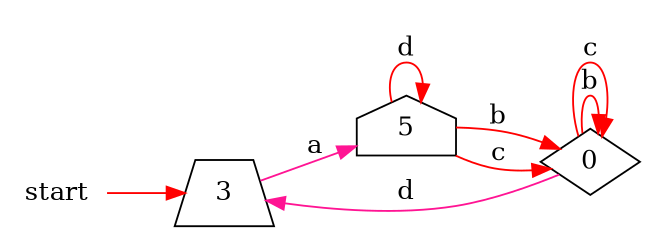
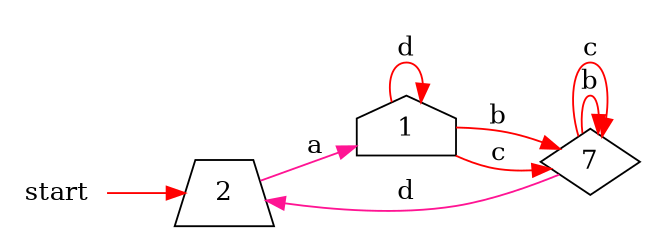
node "5": label "5" -> "1"
node "0": label "0" -> "7"
node "3": label "3" -> "2"
